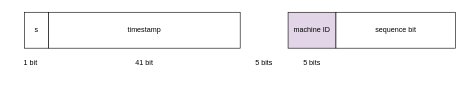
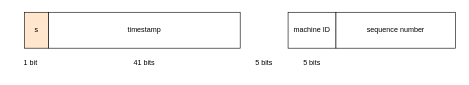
node "s": fillcolor #ffffff -> #ffe6cc
node "machine ID": fillcolor #e1d5e7 -> #ffffff
node "sequence bit": label "sequence bit" -> "sequence number"
node "41 bit": label "41 bit" -> "41 bits"
